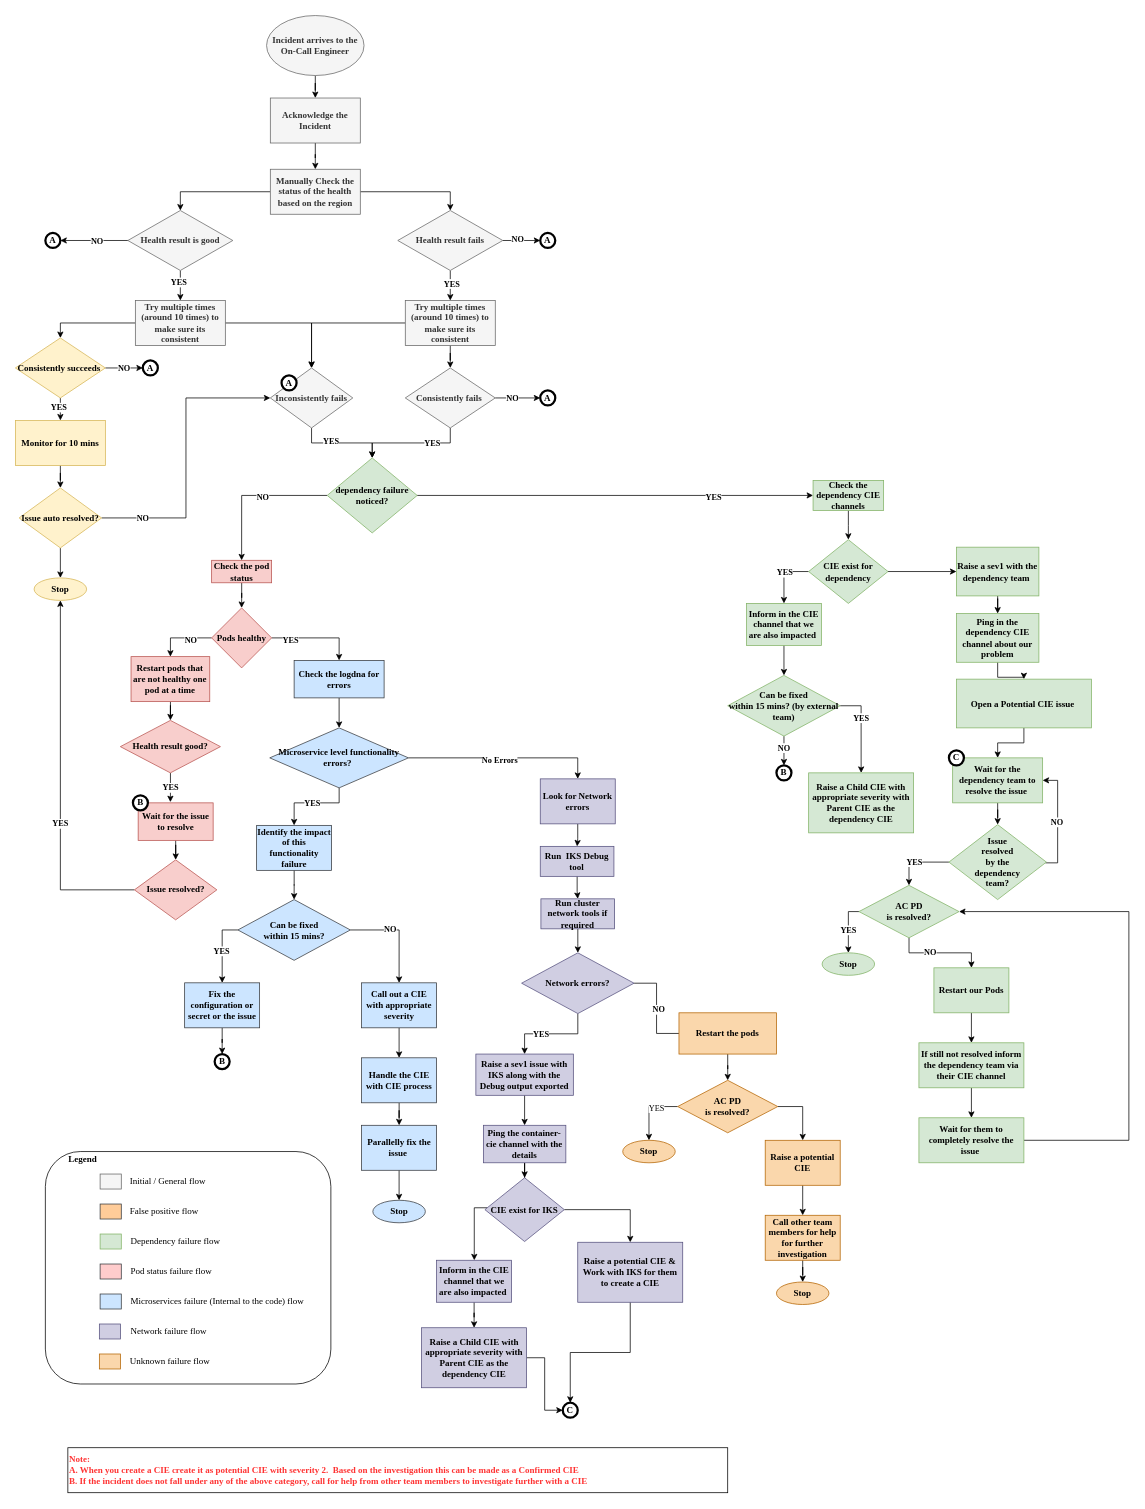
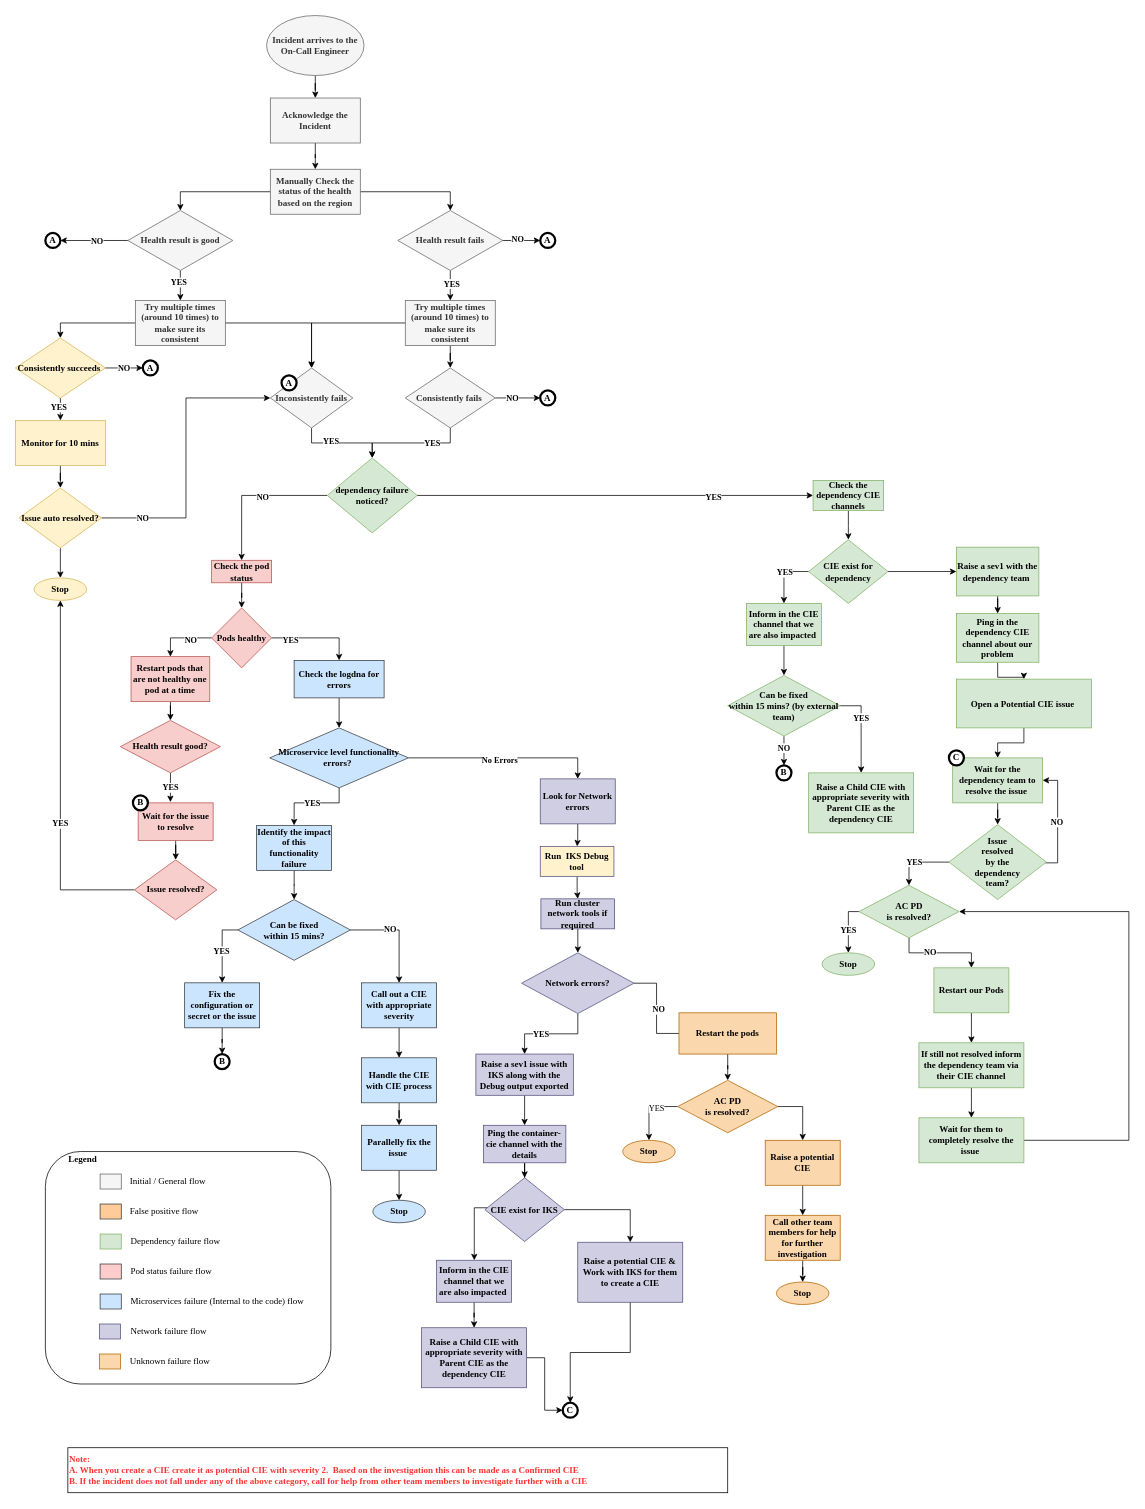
node "Run IKS Debug tool": fillcolor #d0cee2 -> #fff2cc
